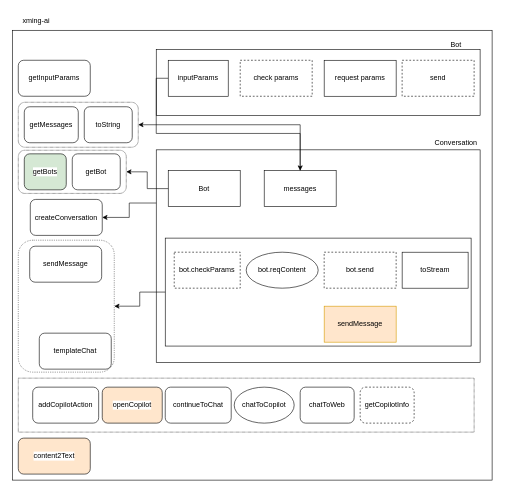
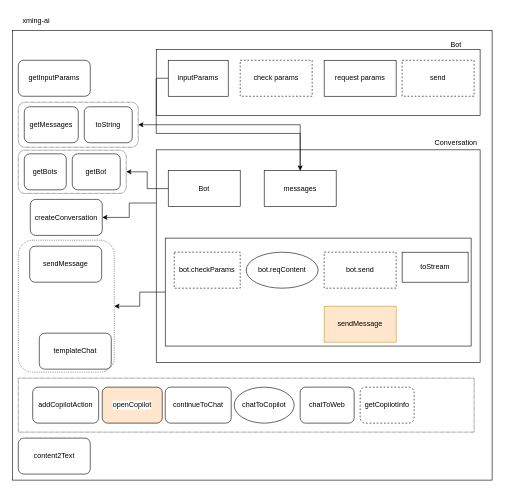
node "getBots": fillcolor #d5e8d4 -> #ffffff
node "toStream": size 66x36 -> 66x30
node "content2Text": fillcolor #ffe6cc -> #ffffff
